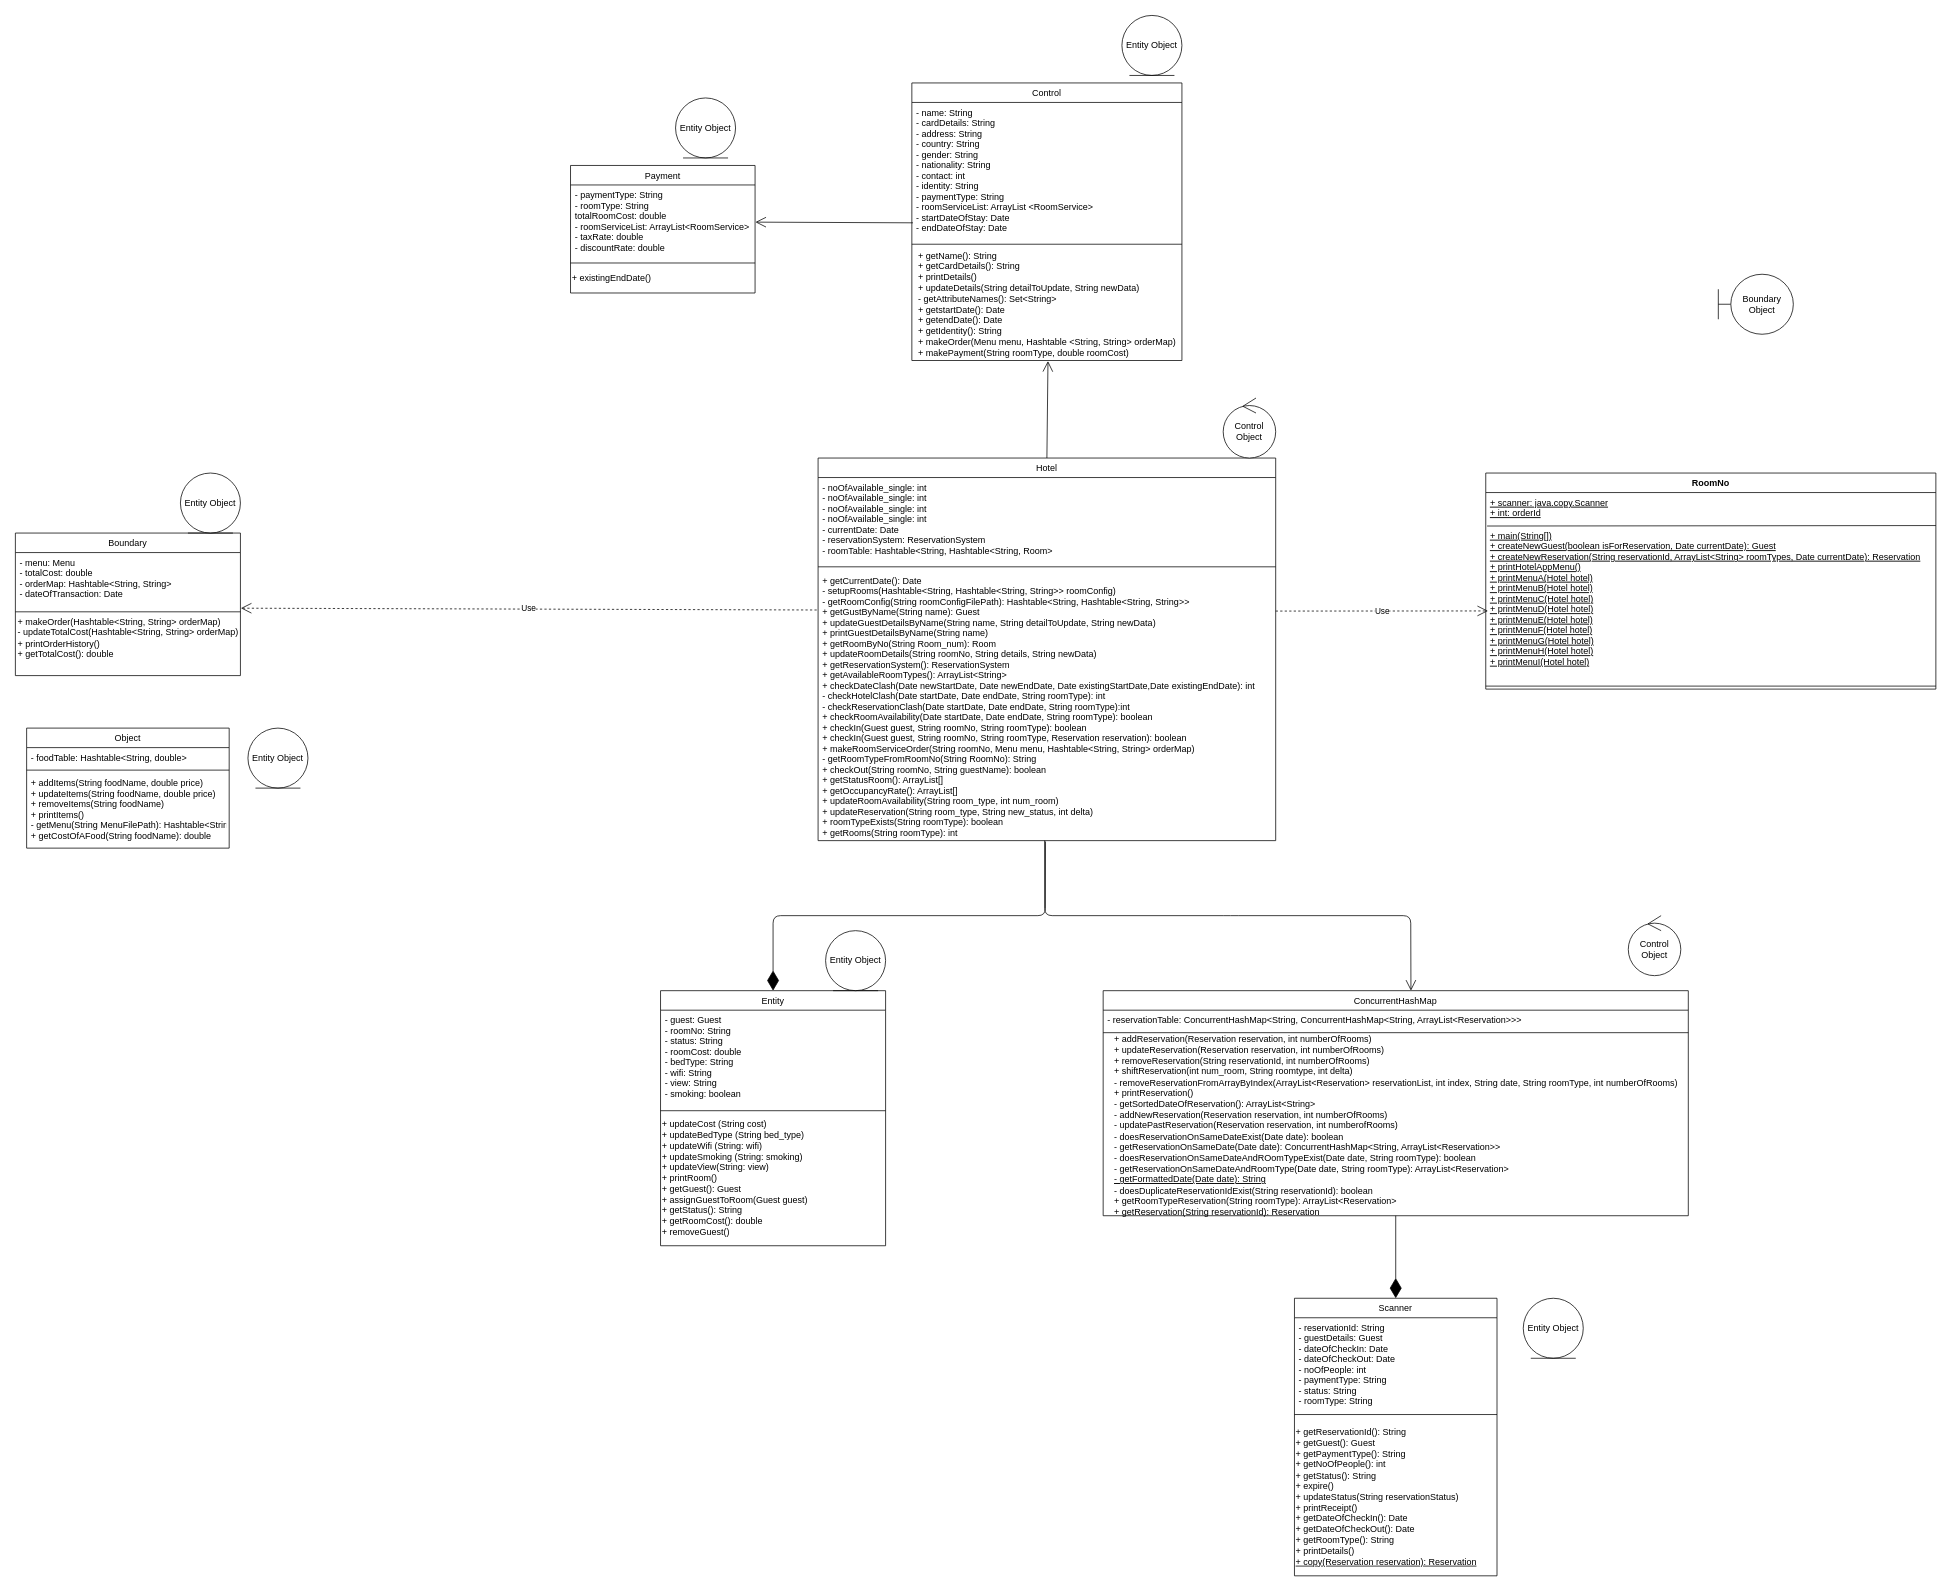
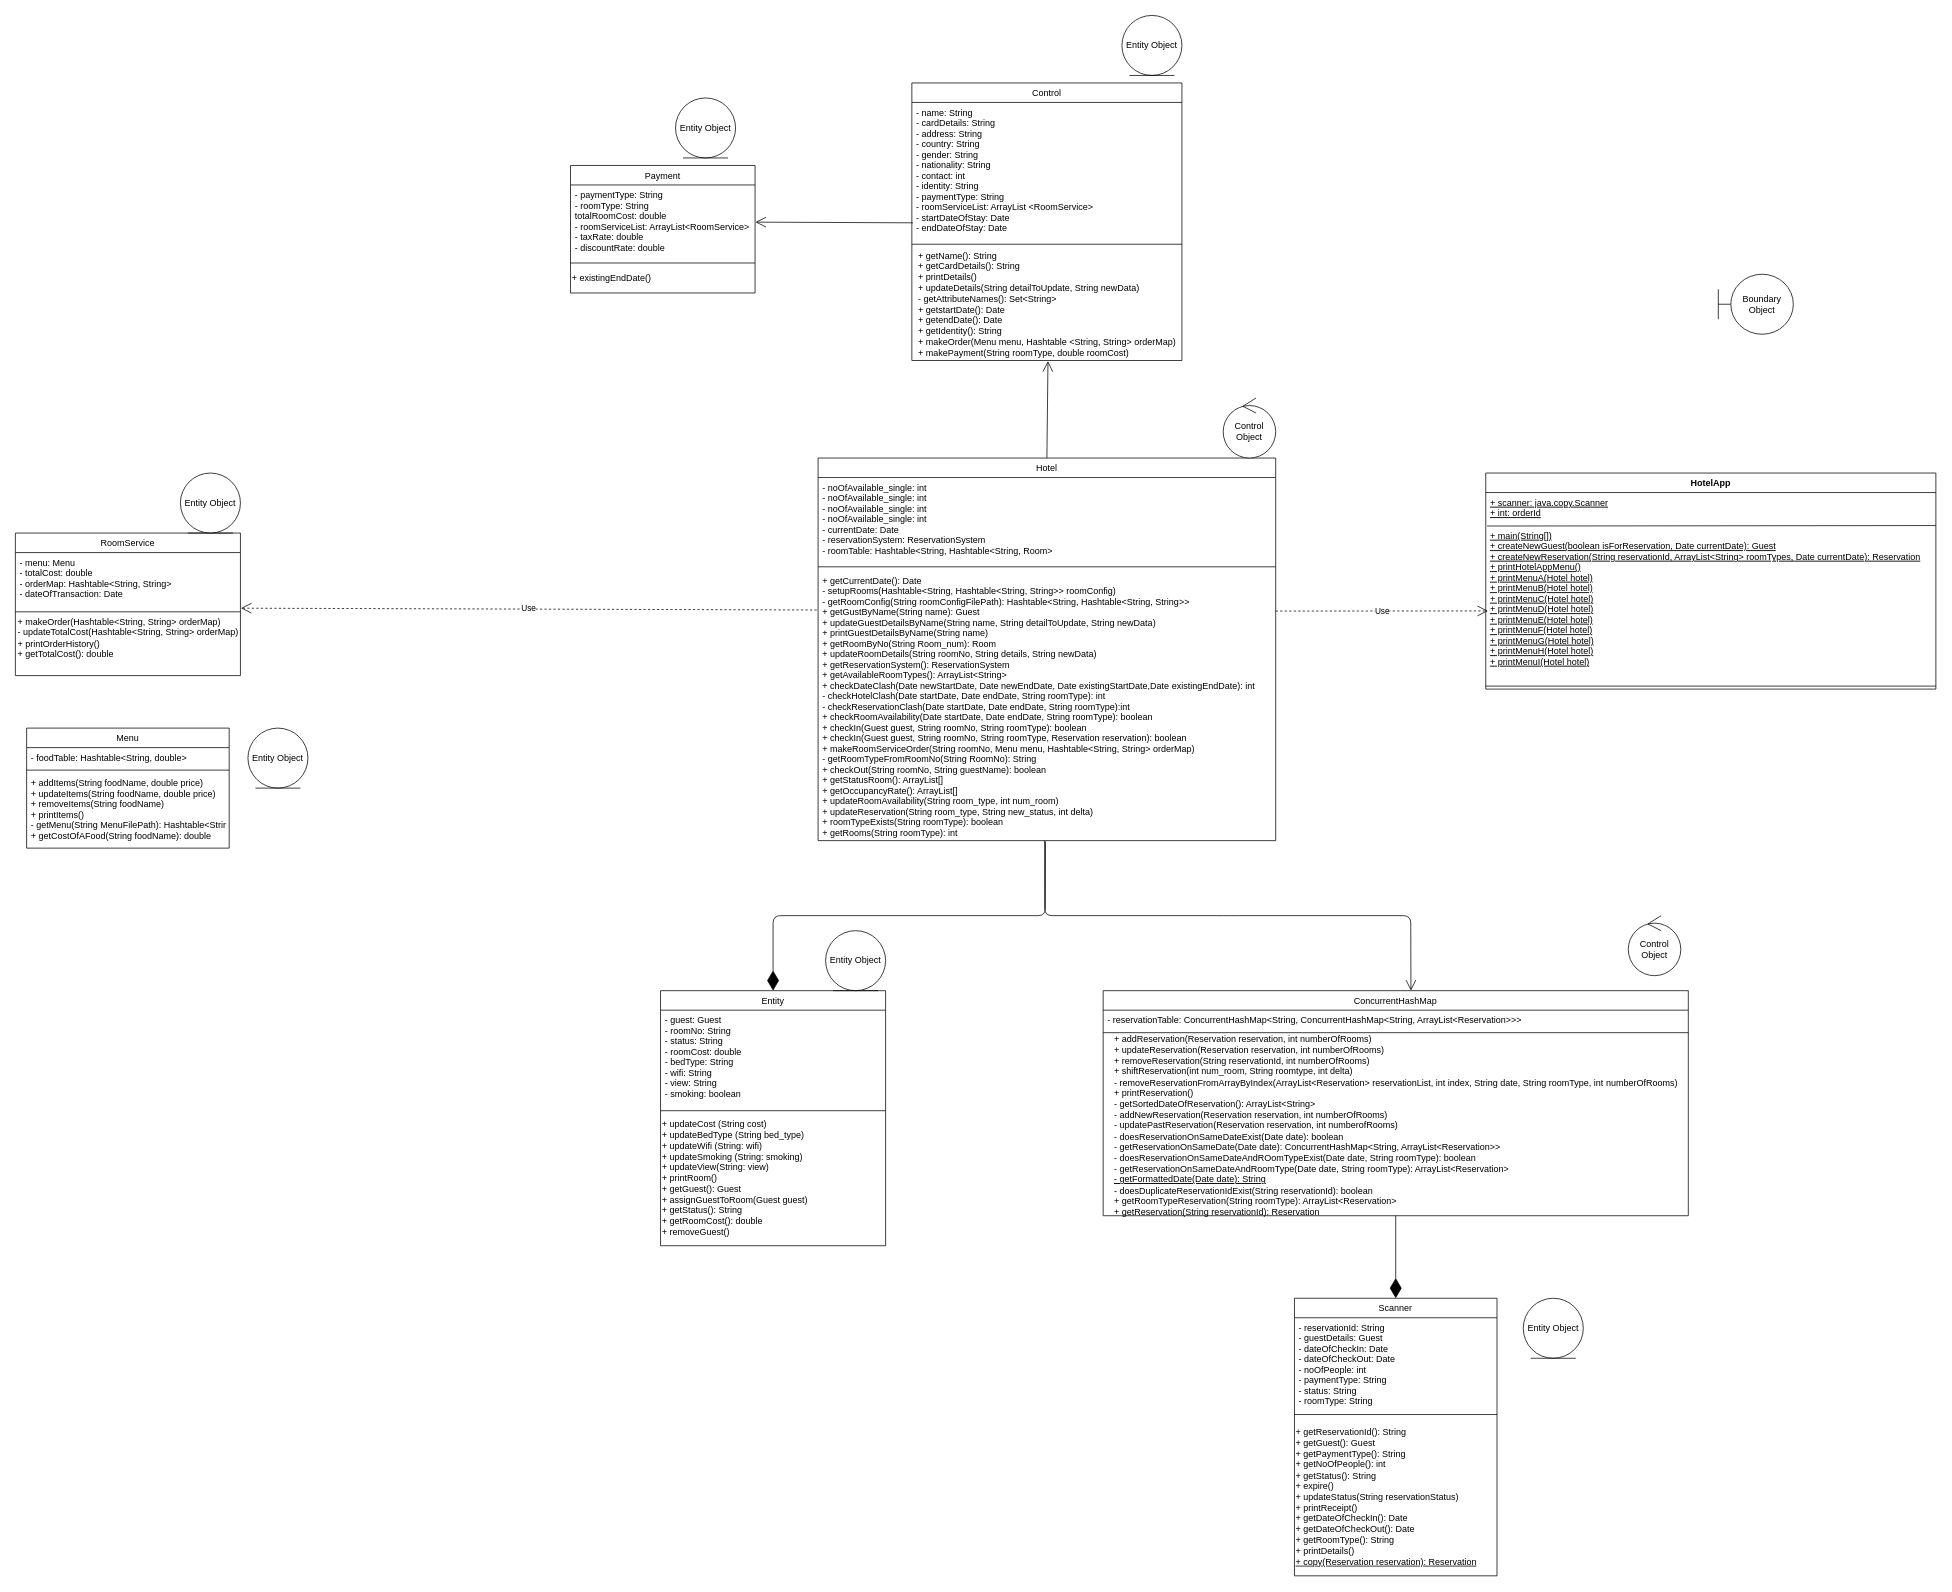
node "RoomNo": label "RoomNo" -> "HotelApp"
node "Boundary": label "Boundary" -> "RoomService"
node "Object": label "Object" -> "Menu"
